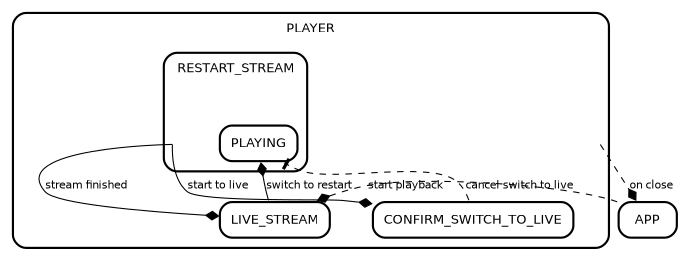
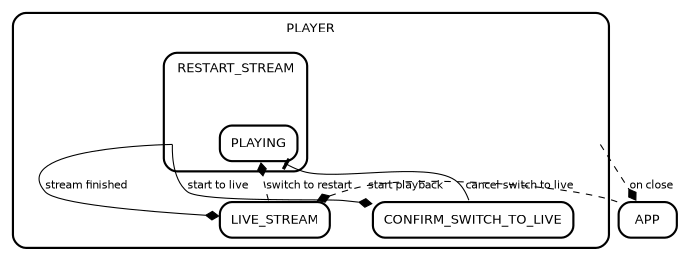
edge "CONFIRM_SWITCH_TO_LIVE" -> "PLAYING": style dashed -> solid
edge "LIVE_STREAM" -> "PLAYING": style solid -> dashed
